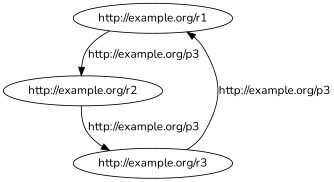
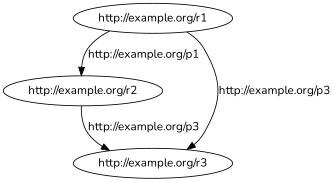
edge "http://example.org/r1" -> "http://example.org/r2": label "http://example.org/p3" -> "http://example.org/p1"
edge "http://example.org/r3" -> "http://example.org/r1": reversed
